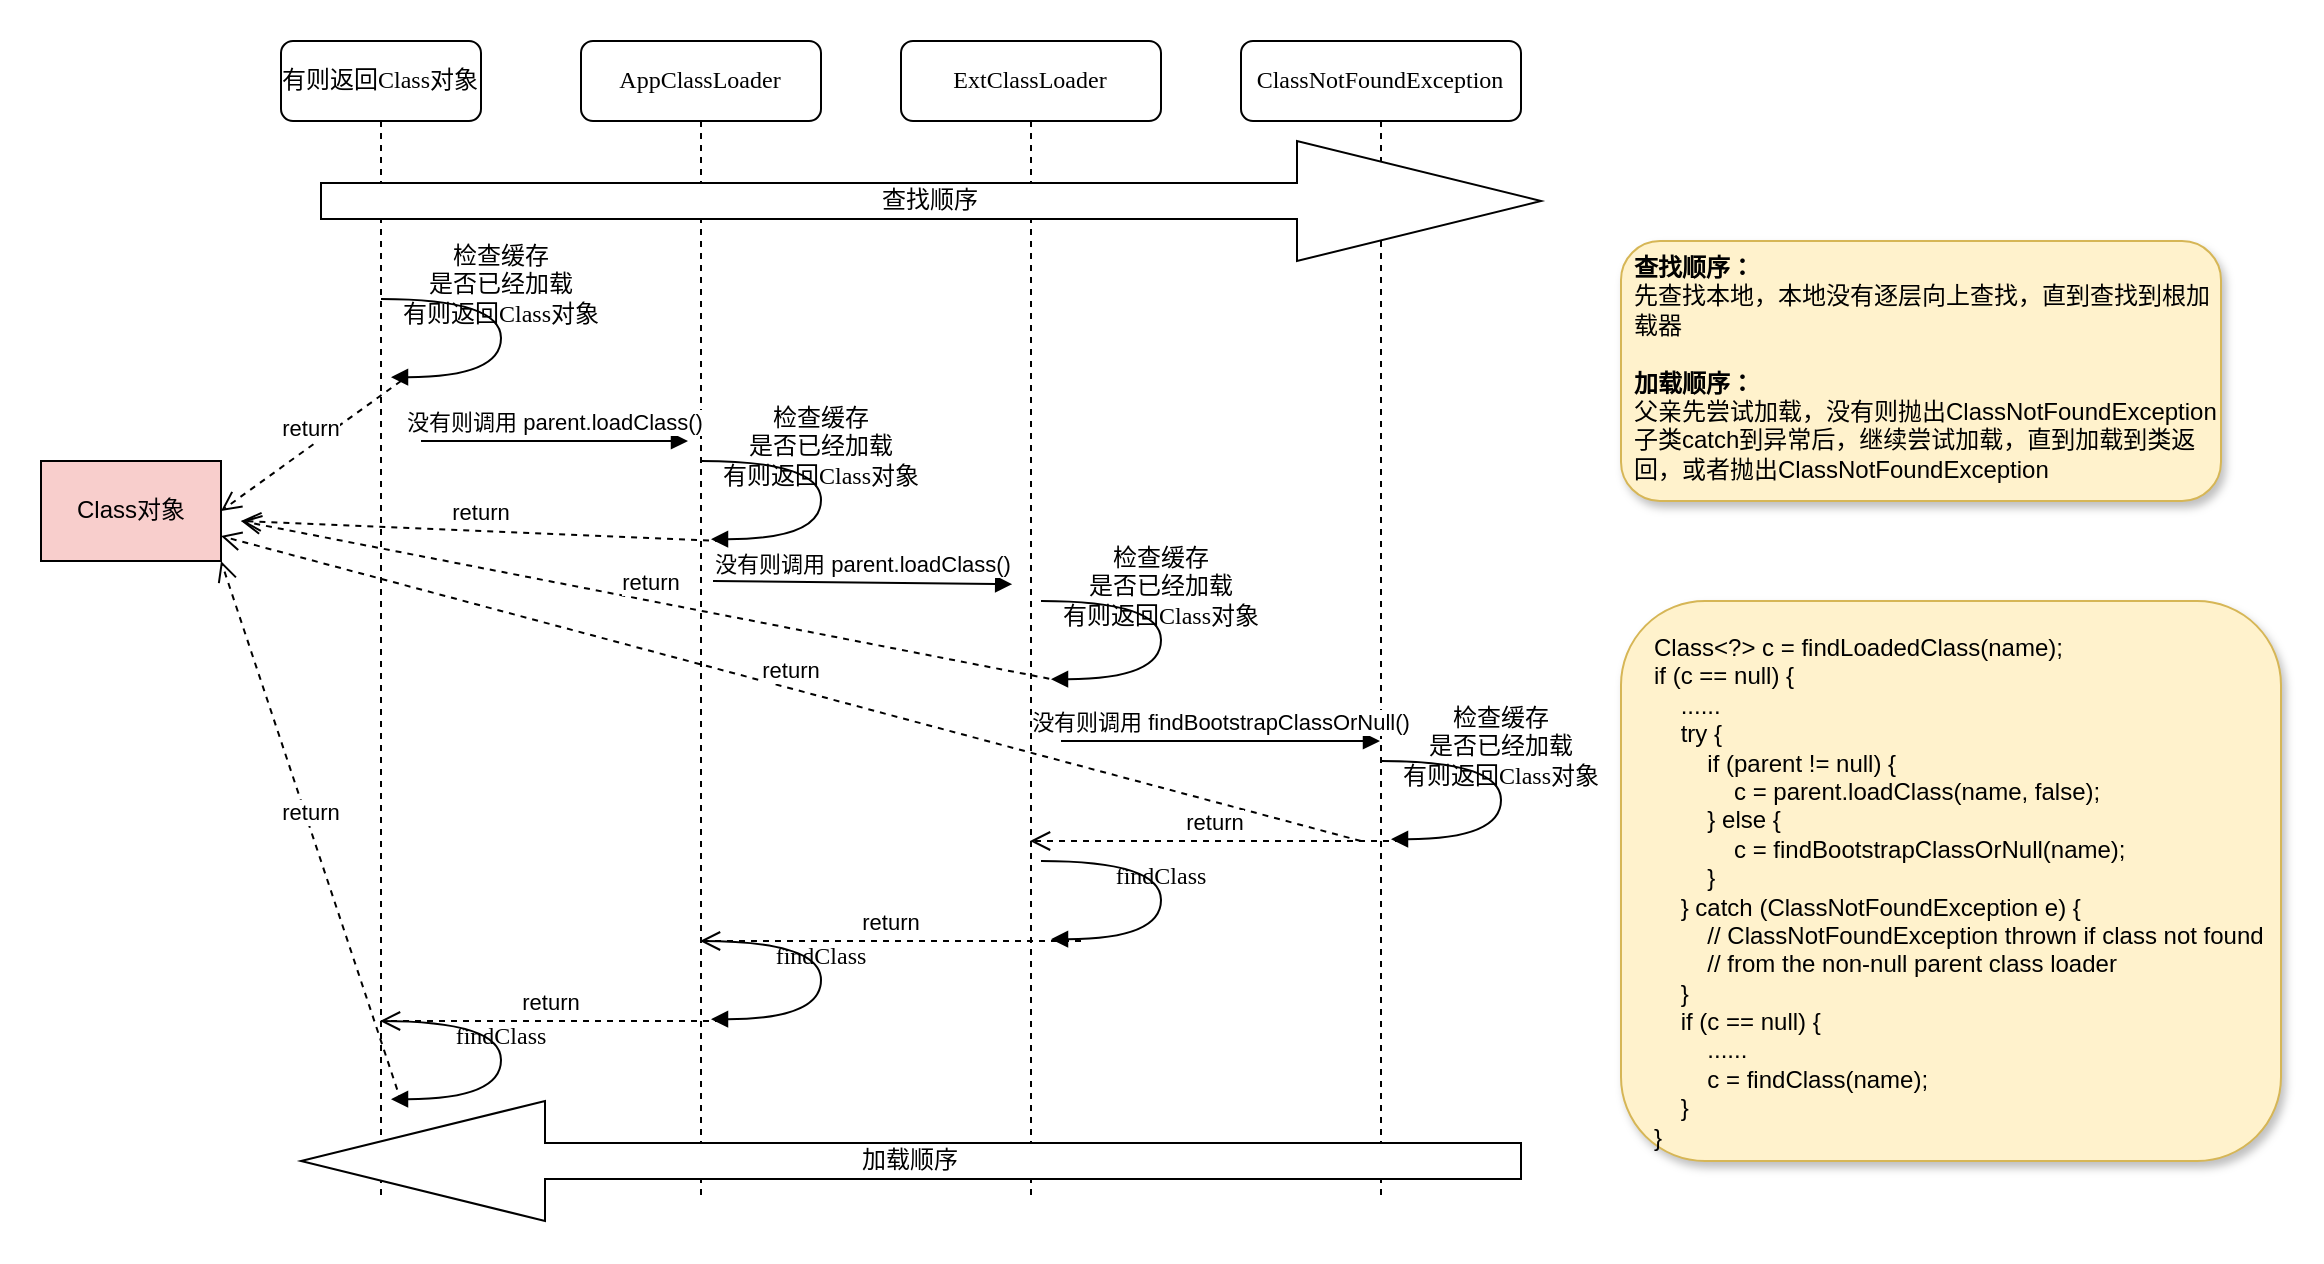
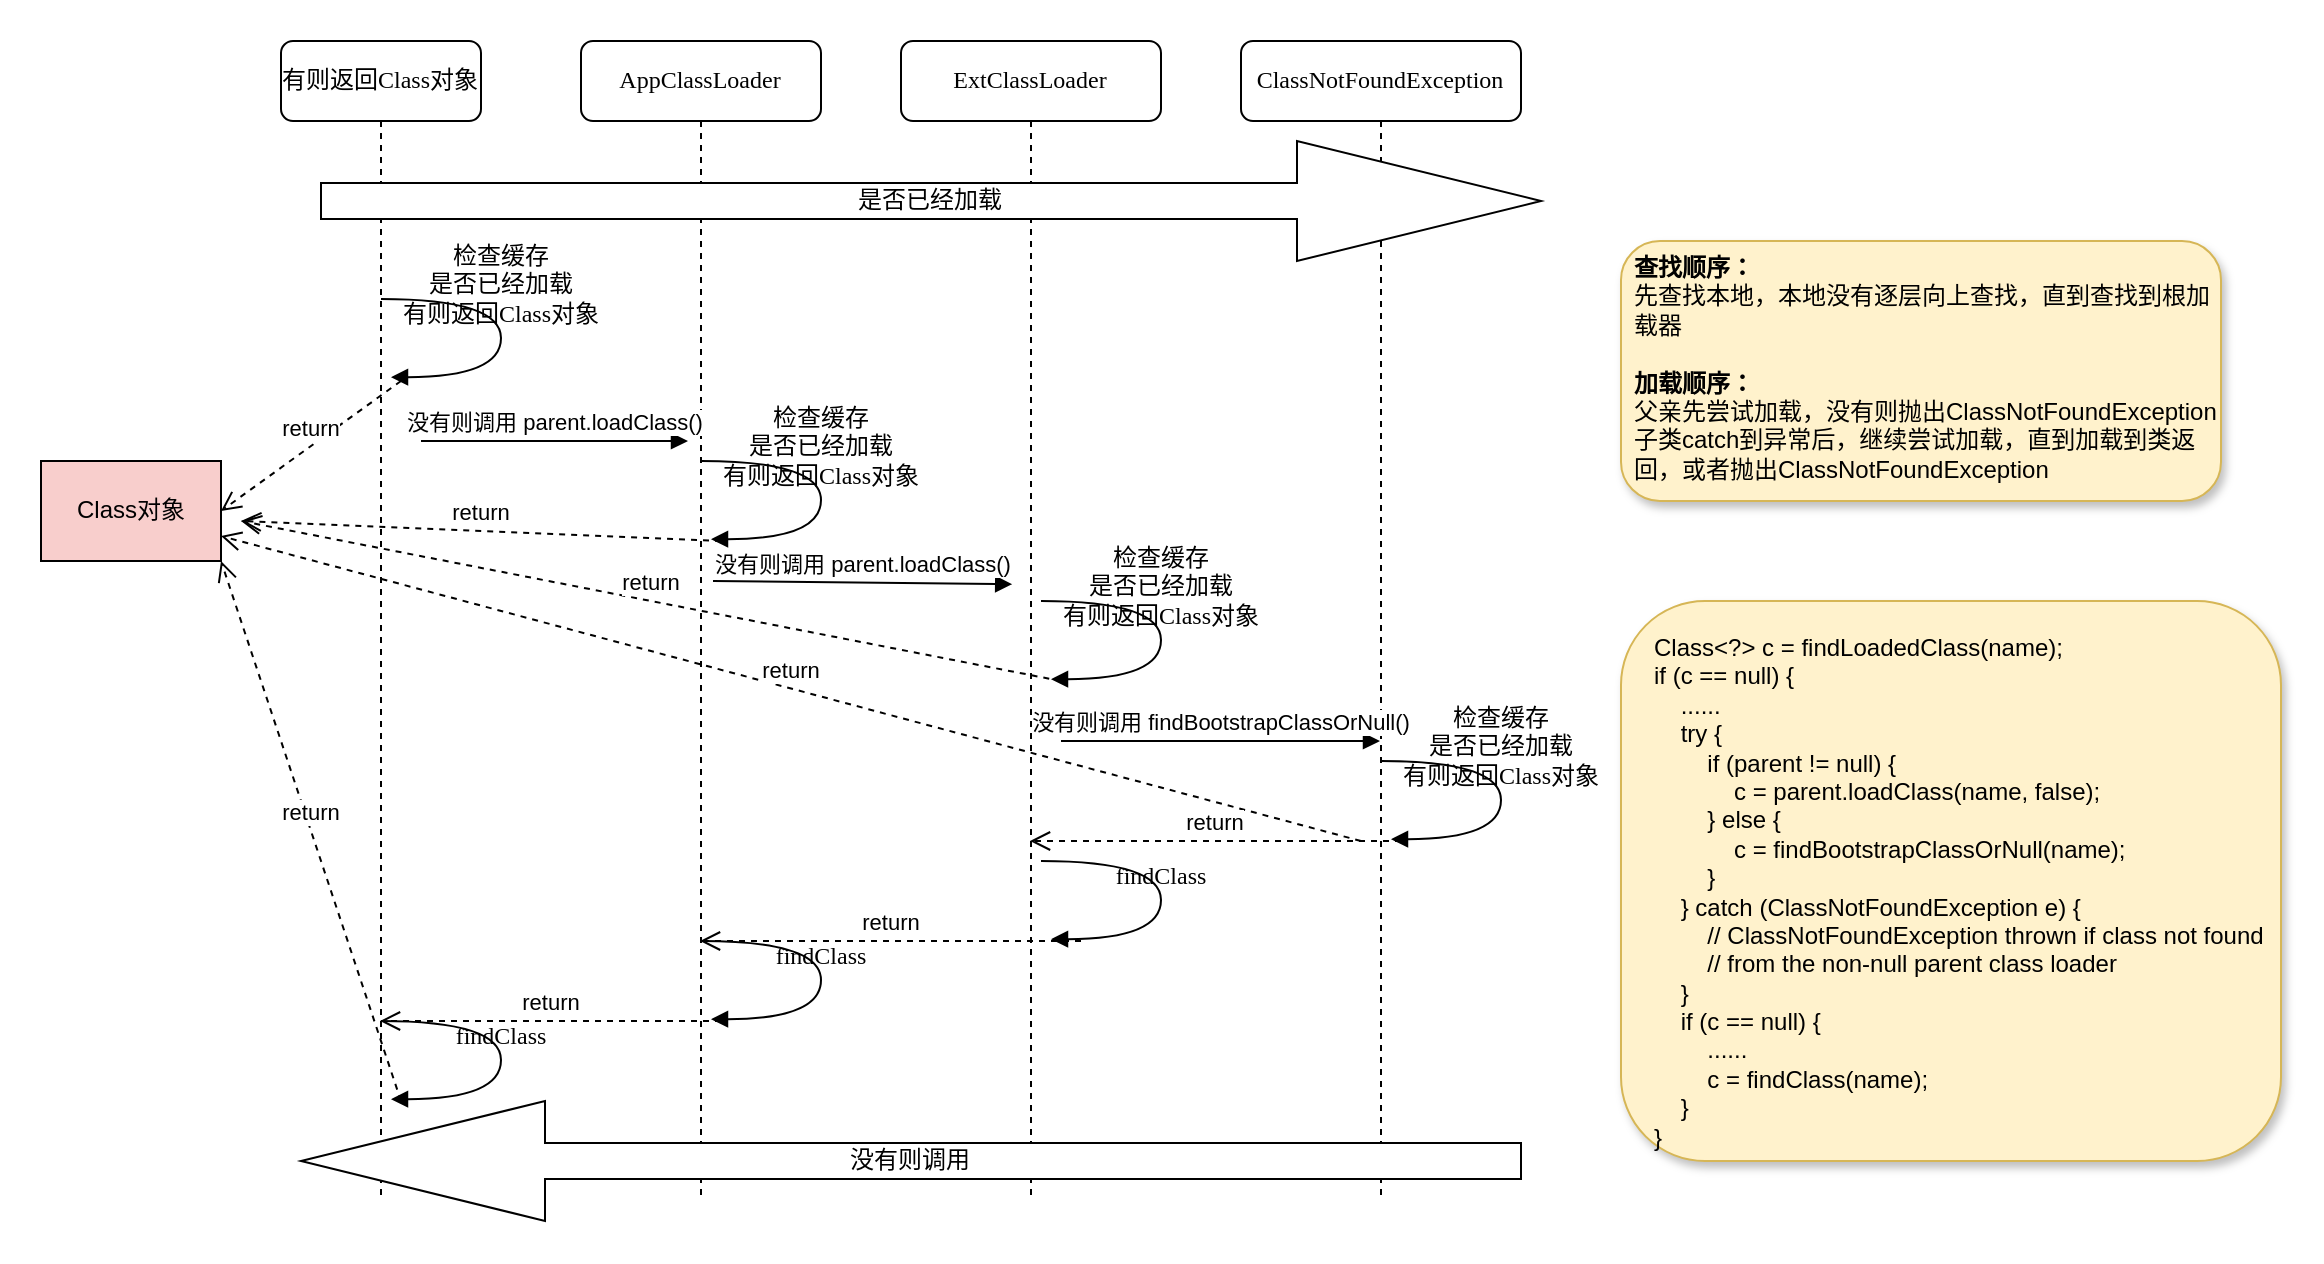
node "查找顺序": label "查找顺序" -> "是否已经加载"
node "加载顺序": label "加载顺序" -> "没有则调用"
